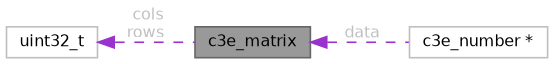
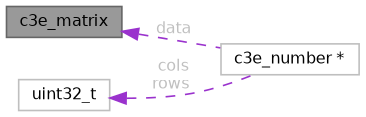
edge "c3e_matrix" -> "uint32_t": now "c3e_number *" -> "uint32_t"
